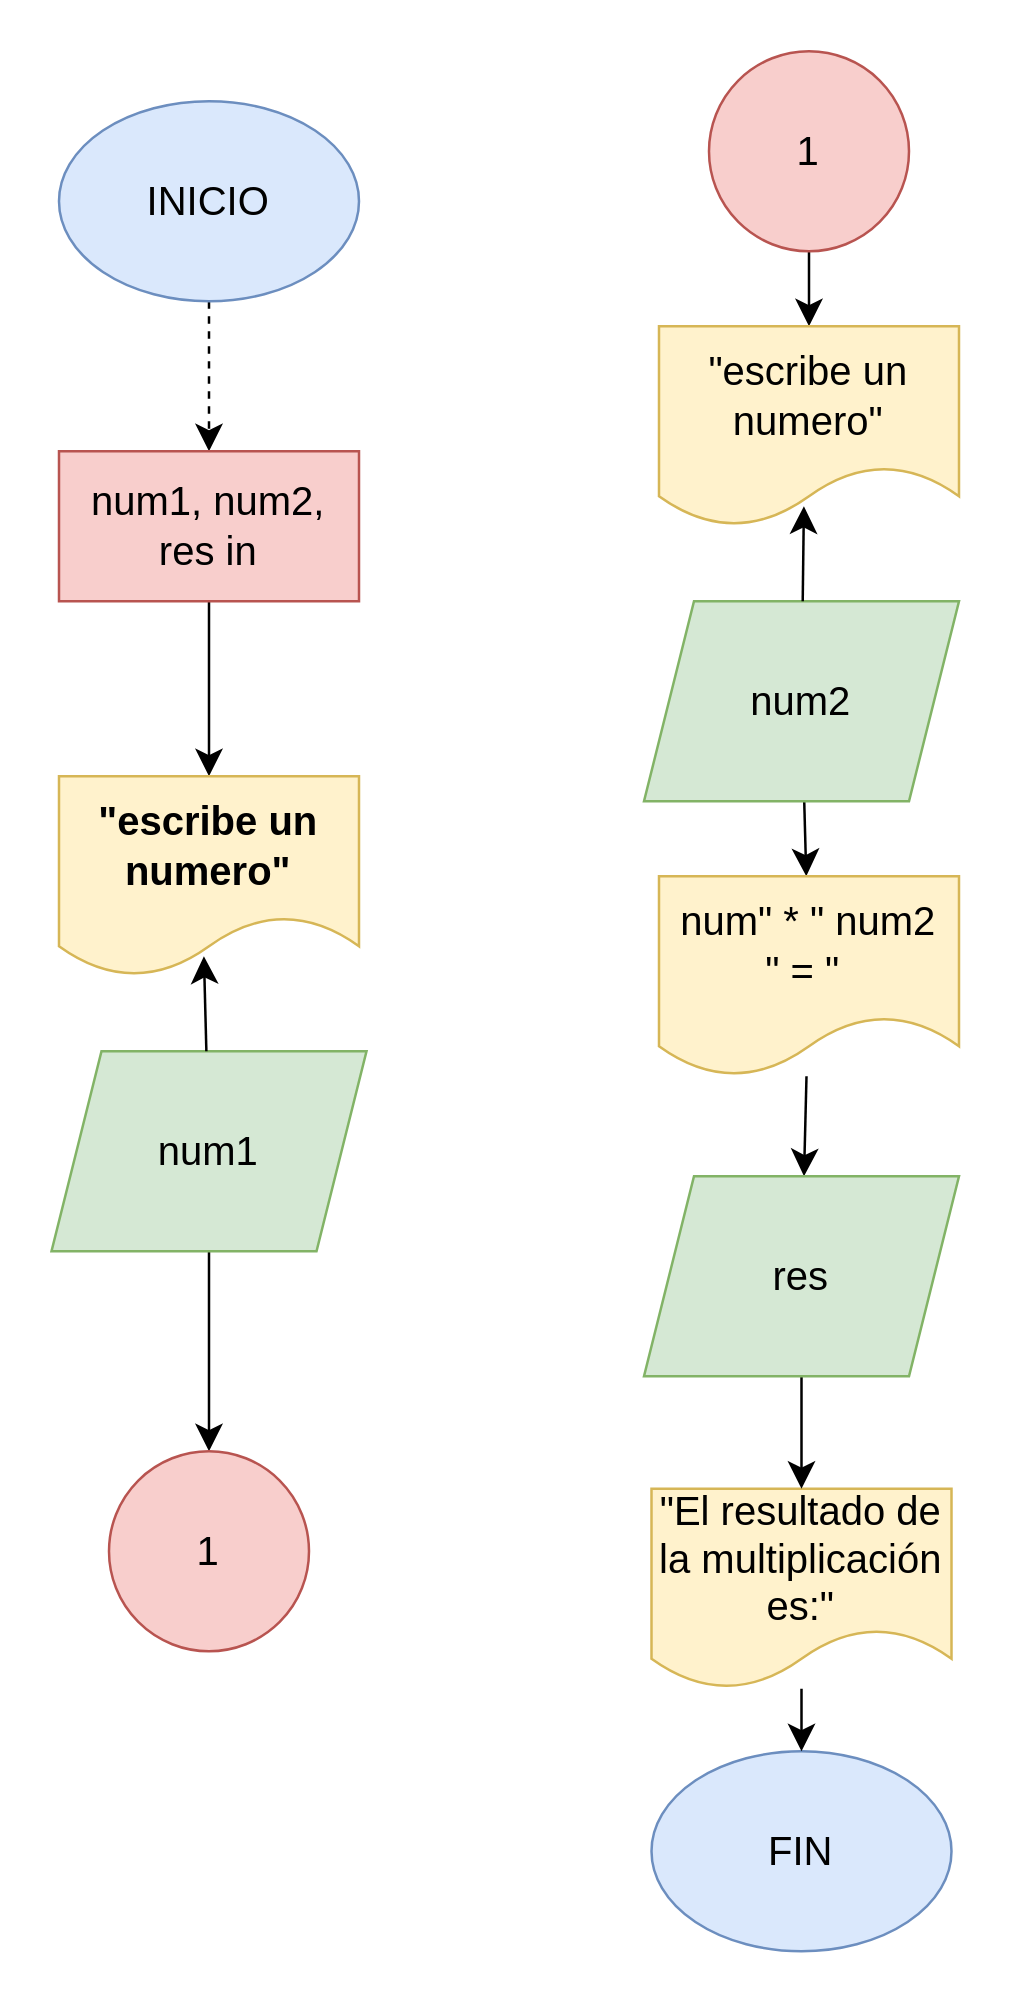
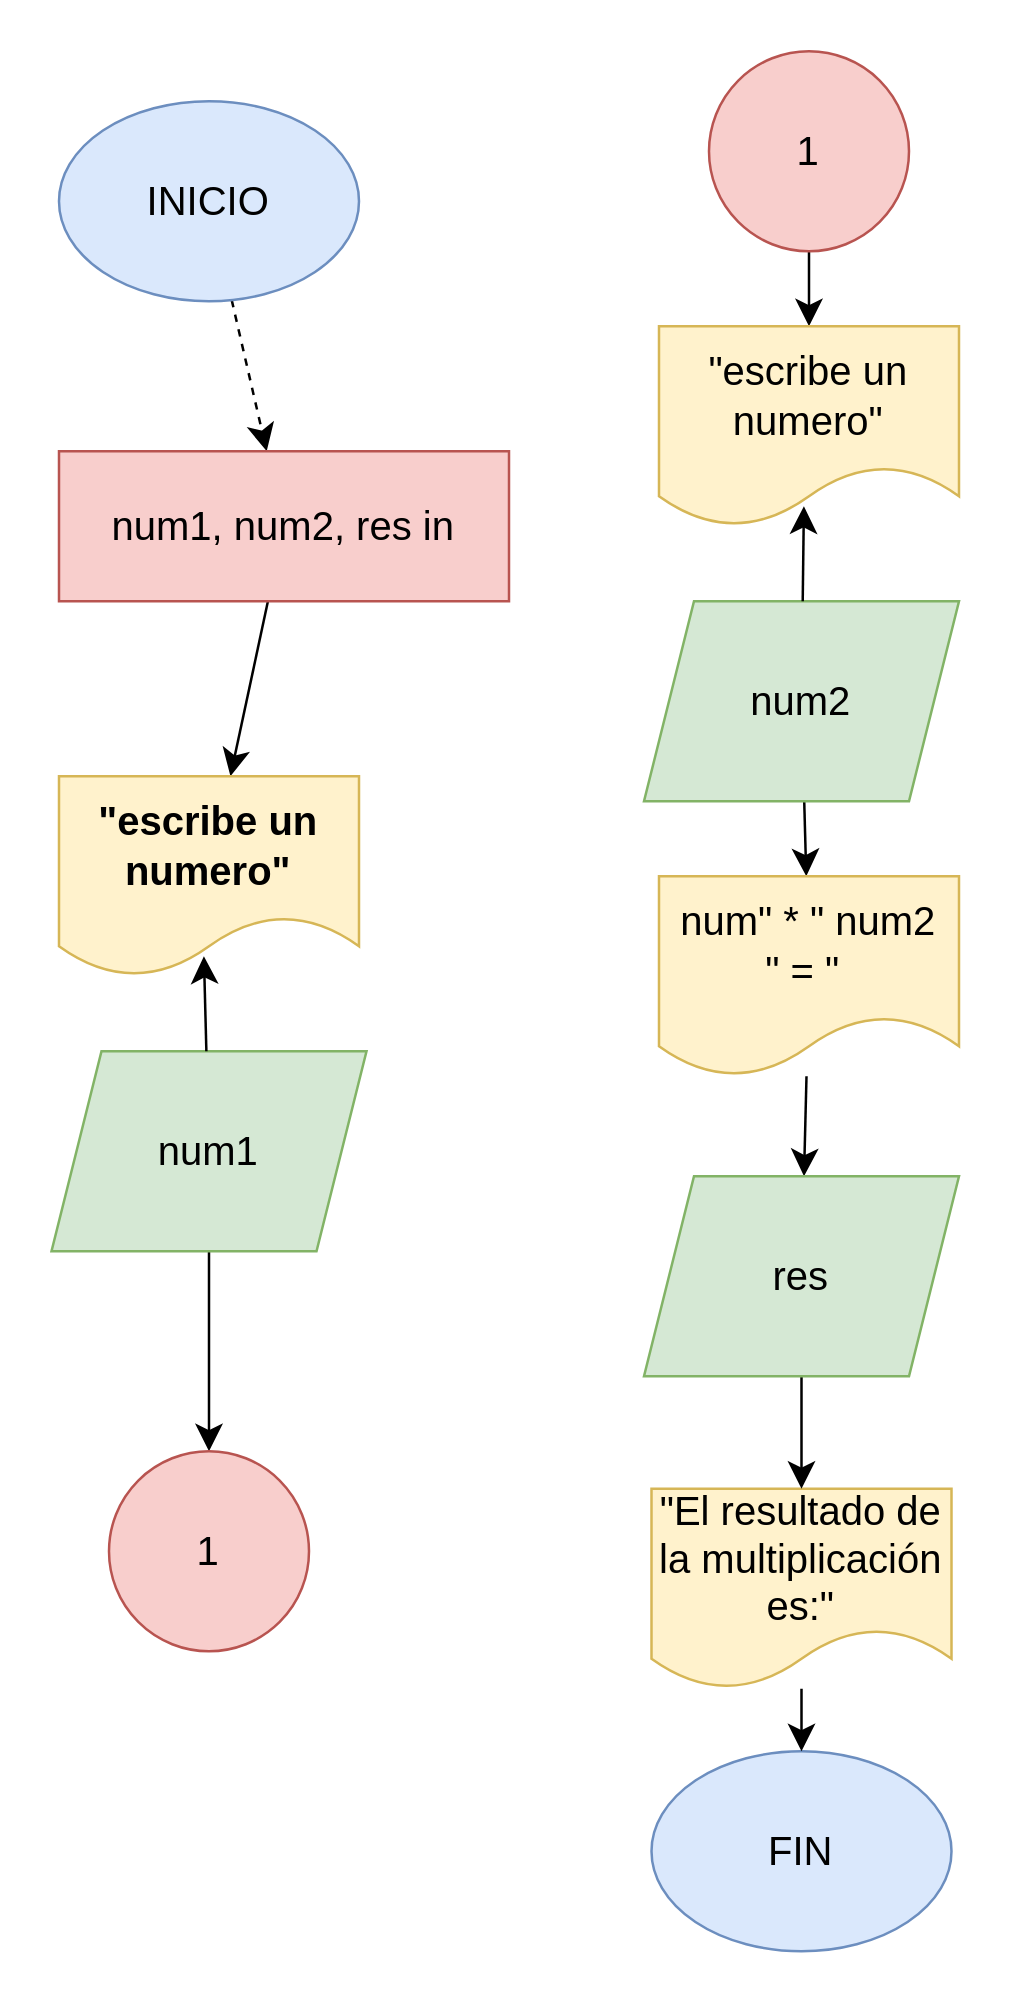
node "num1, num2, res in": size 300x150 -> 450x150
